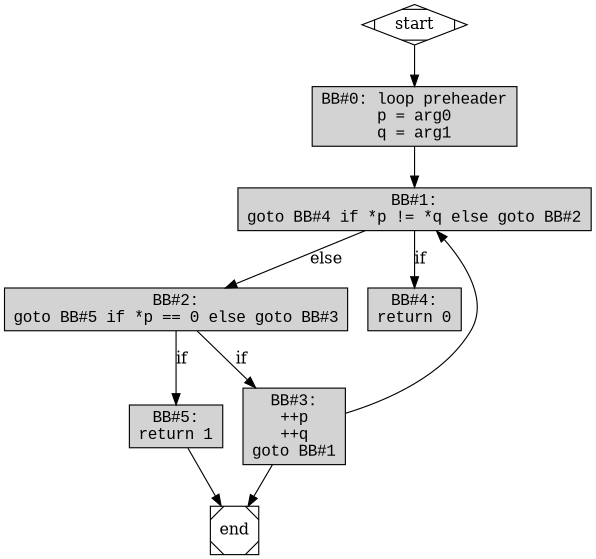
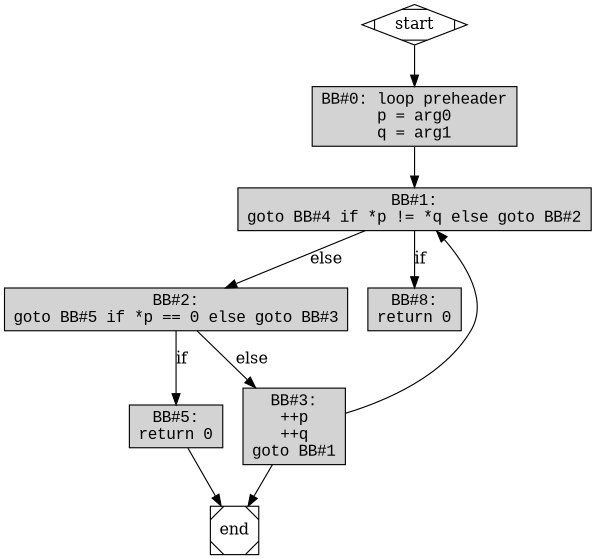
node "BB#4: return 0": label "BB#4: return 0" -> "BB#8: return 0"
edge "BB#2: goto BB#5 if *p == 0 else goto BB#3" -> "BB#3: ++p ++q goto BB#1": label "if" -> "else"
node "BB#5: return 1": label "BB#5: return 1" -> "BB#5: return 0"
